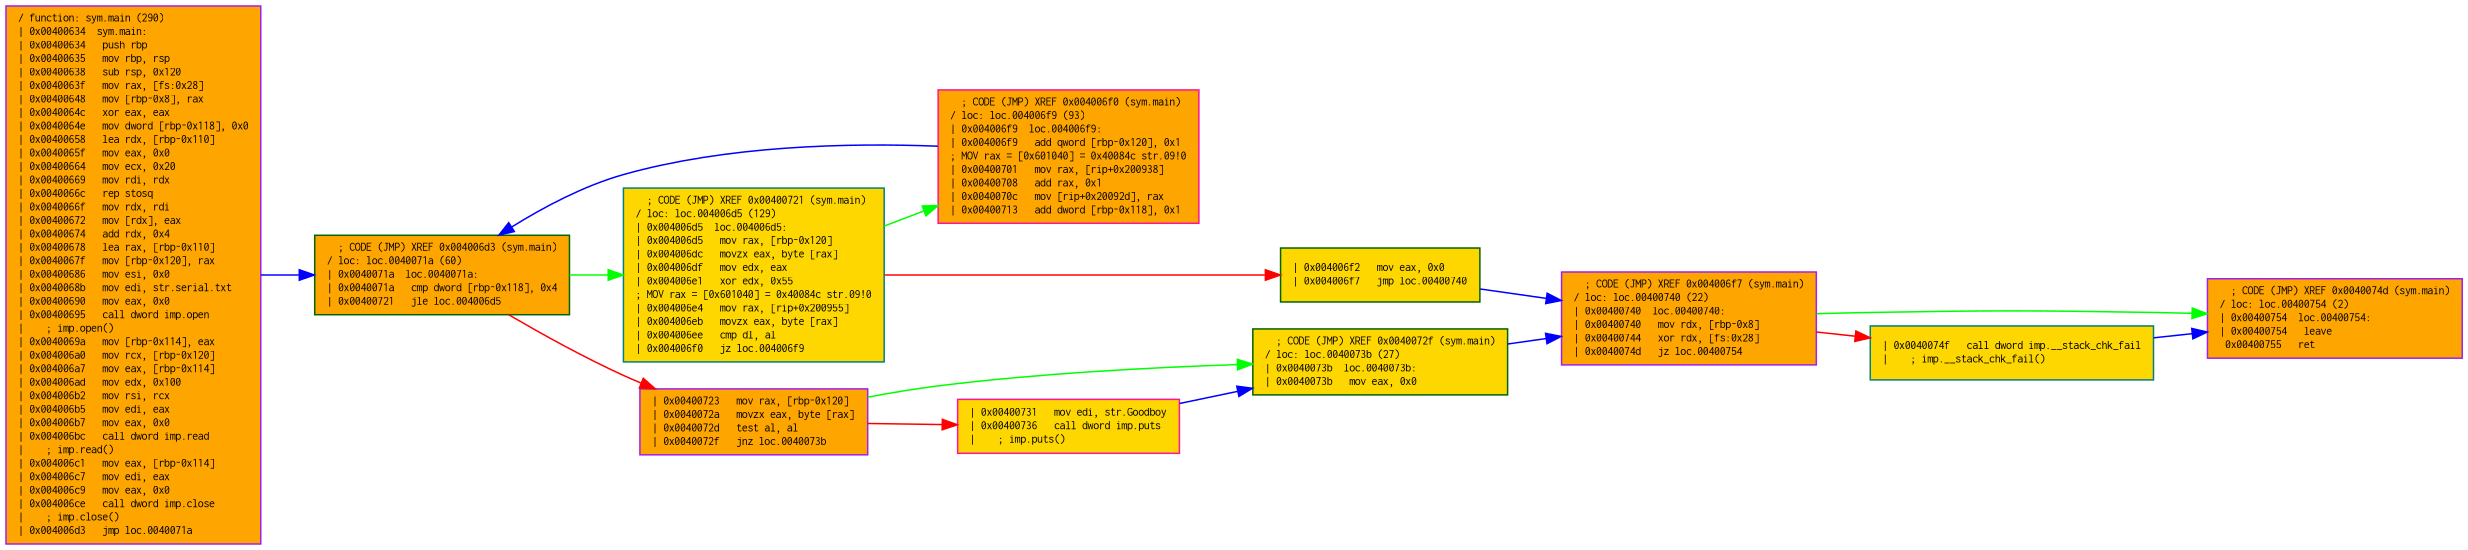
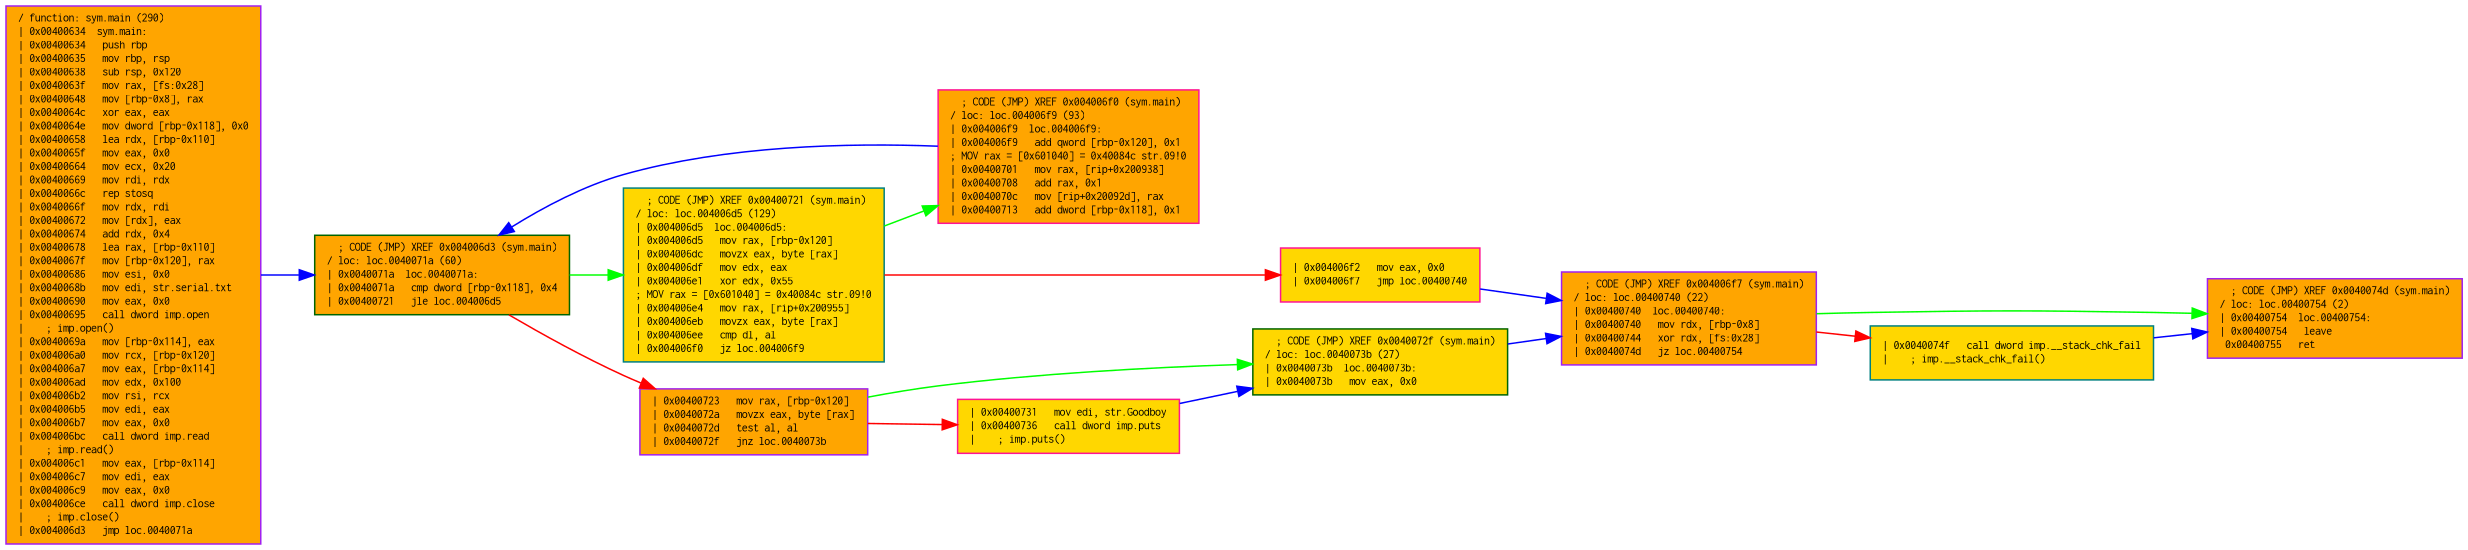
node "| 0x004006f2   mov eax, 0x0 | 0x004006f7   jmp loc.00400740": color darkgreen -> deeppink
